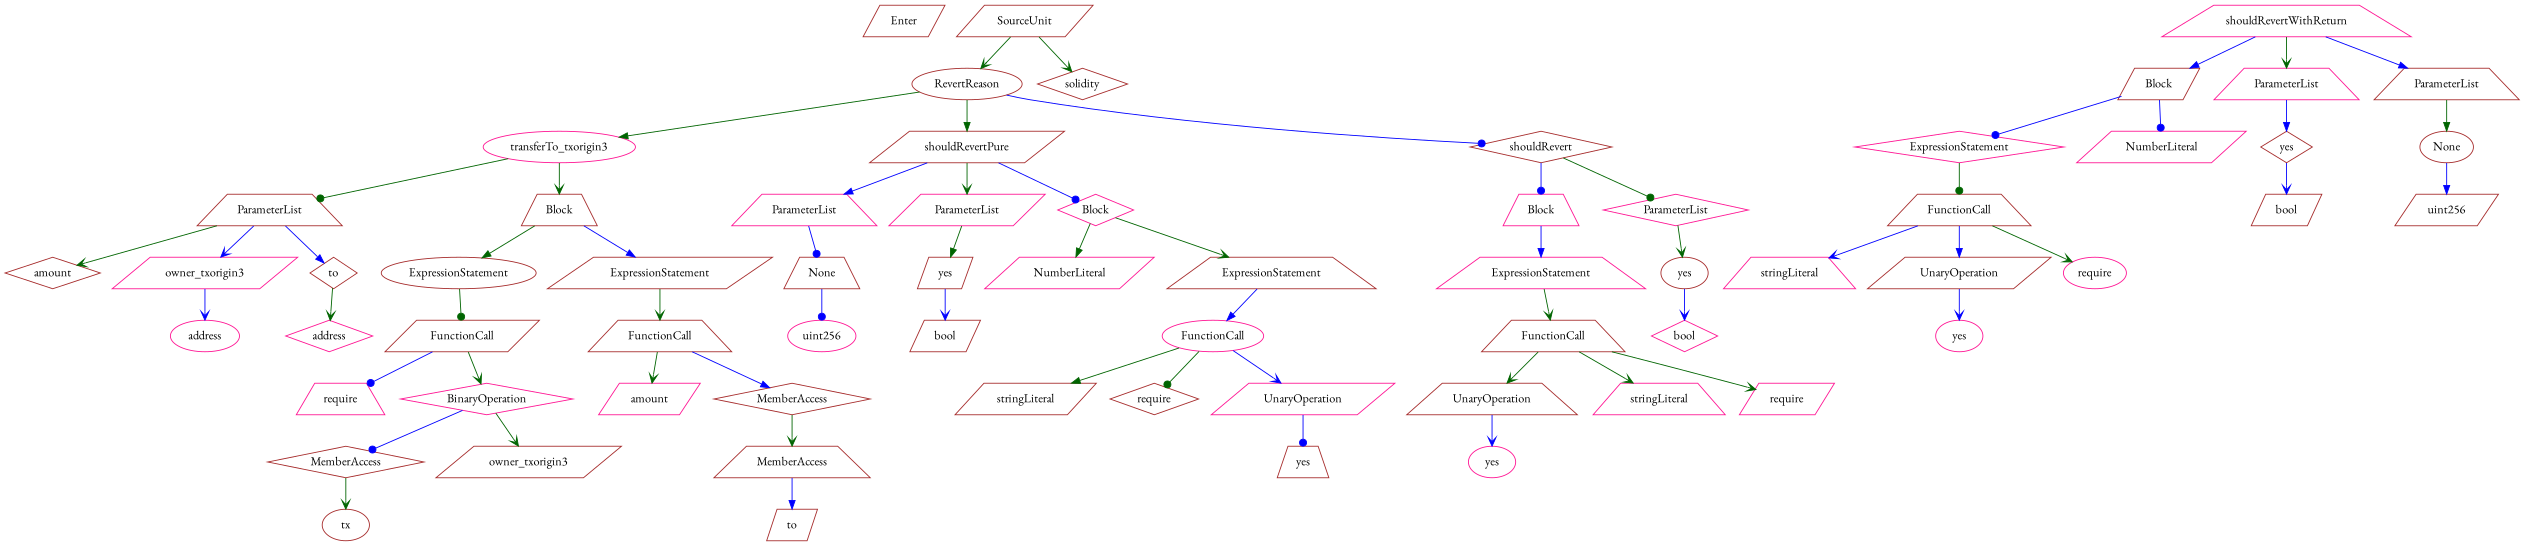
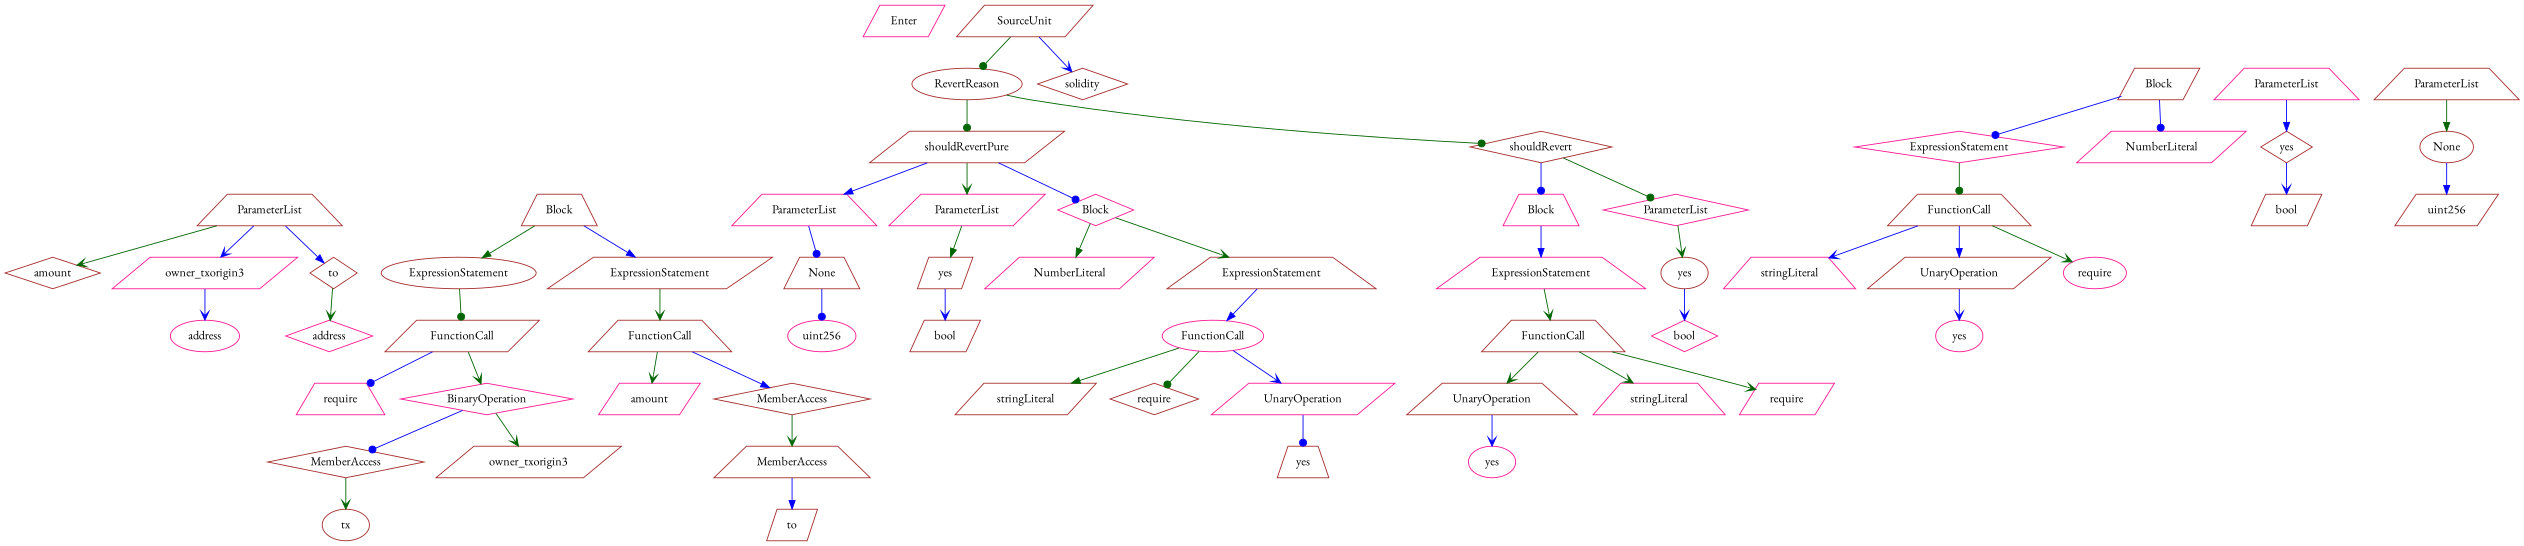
node "Enter": color brown -> deeppink
node "shouldRevertWithReturn": removed
edge "SourceUnit" -> "RevertReason": arrowhead vee -> dot
edge "SourceUnit" -> "solidity": color darkgreen -> blue
edge "RevertReason" -> "shouldRevertPure": arrowhead normal -> dot
edge "RevertReason" -> "shouldRevert": color blue -> darkgreen
node "transferTo_txorigin3": removed
